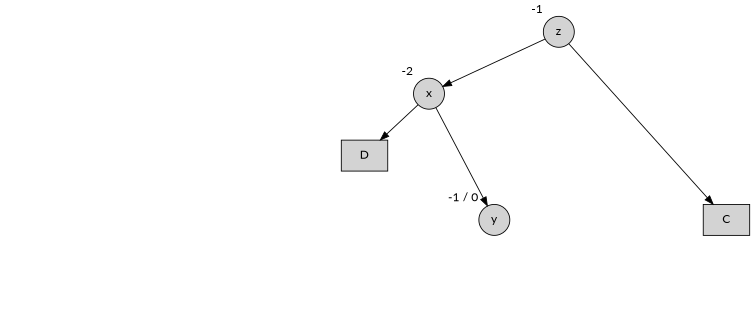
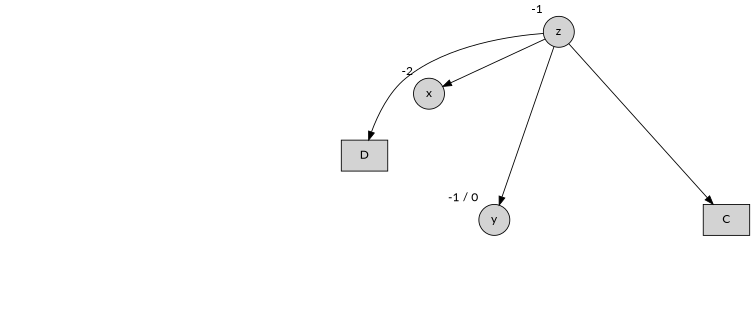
edge "x -2" -> "D": now "z -1" -> "D"
edge "x -2" -> "y -1 / 0": now "z -1" -> "y -1 / 0"
